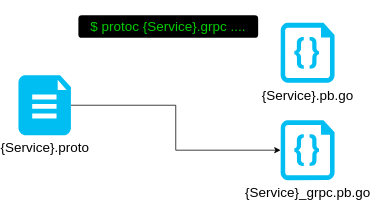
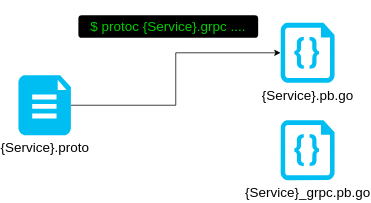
edge "{Service}.proto" -> "{Service}.pb.go": added
edge "{Service}.proto" -> "{Service}_grpc.pb.go": removed
